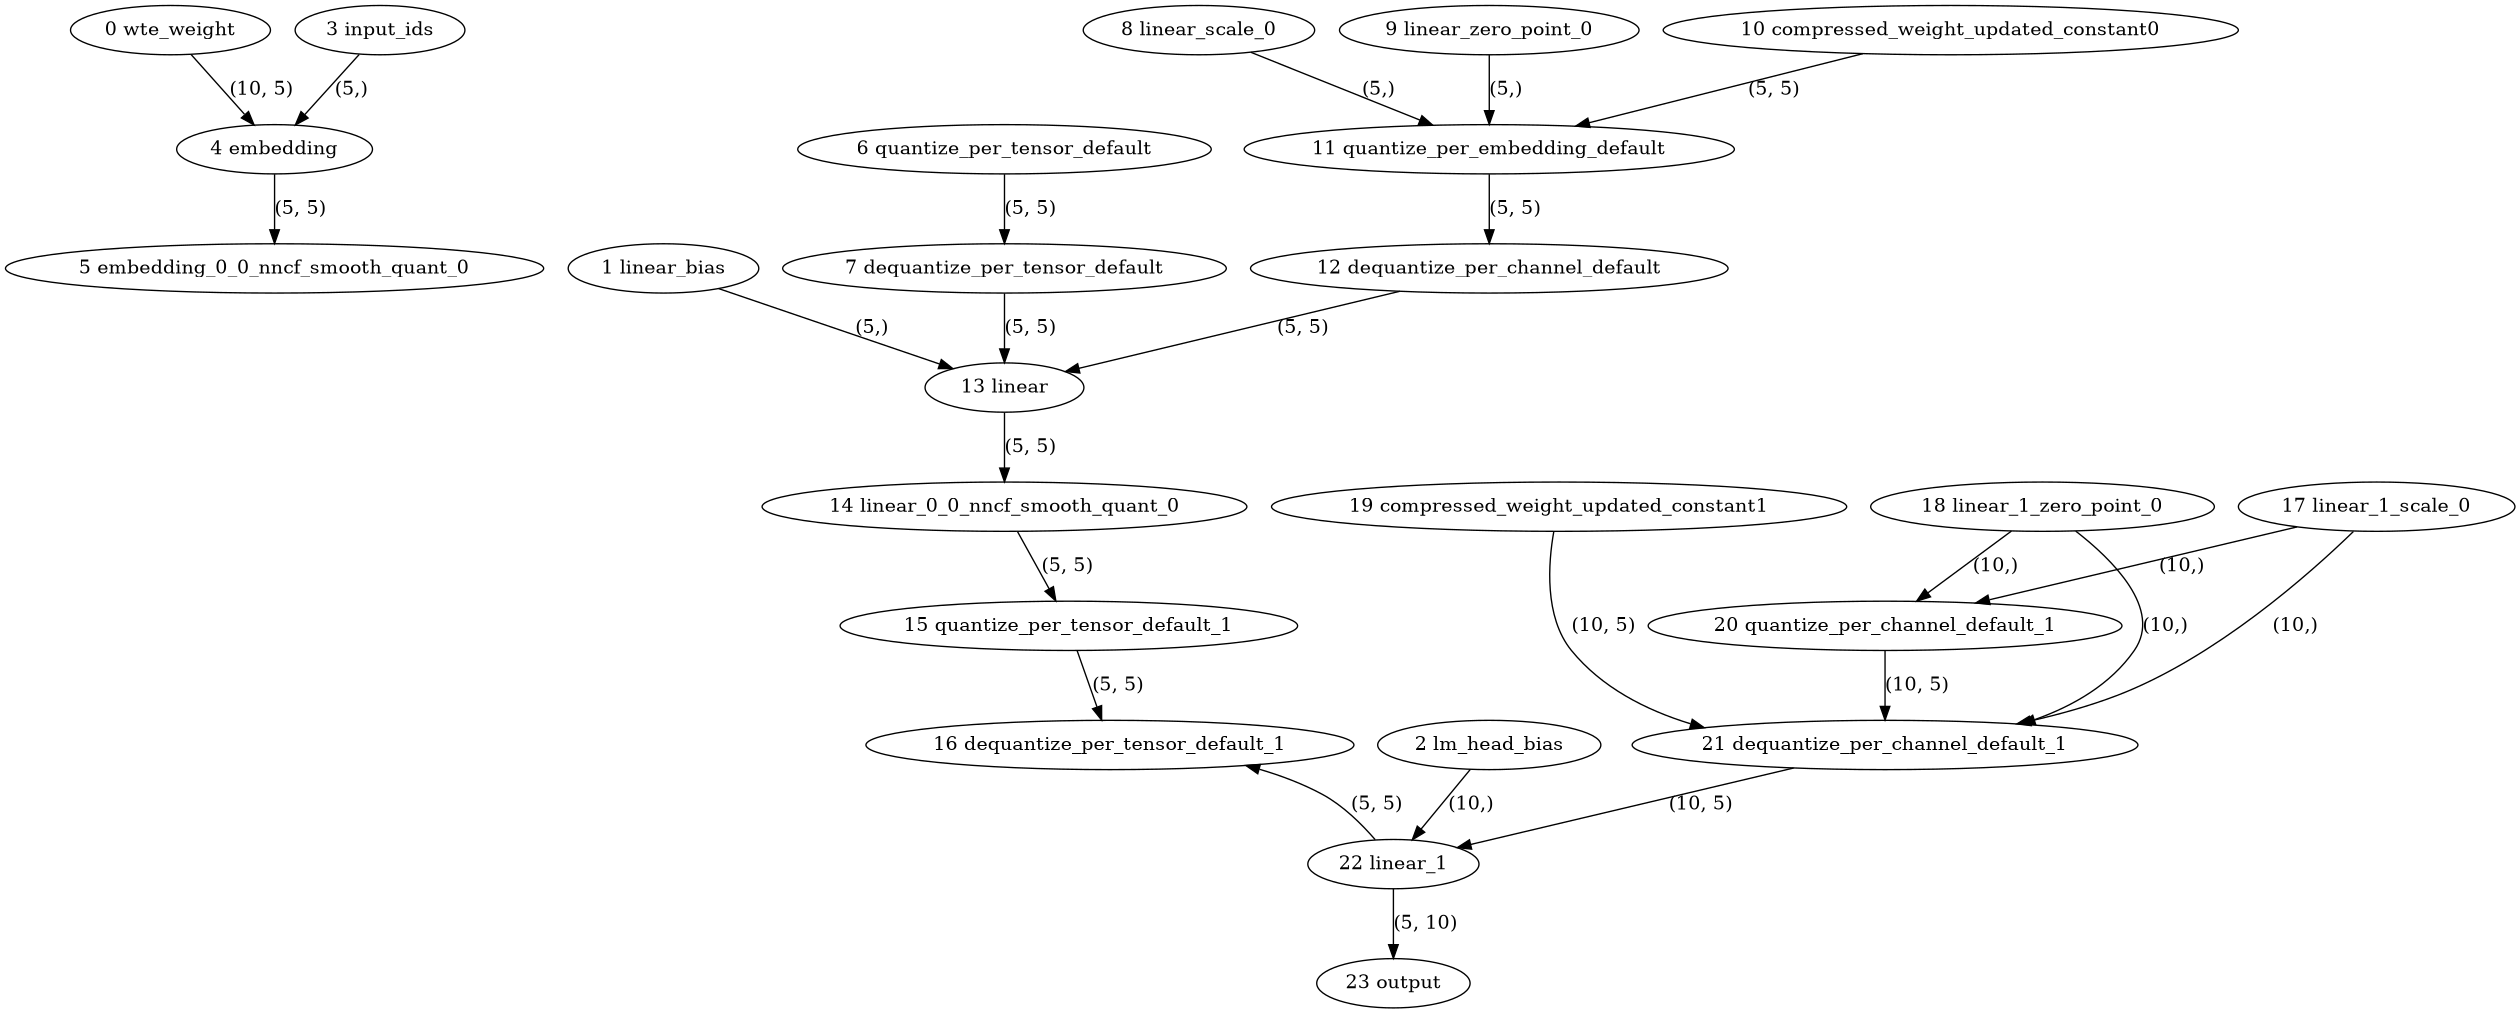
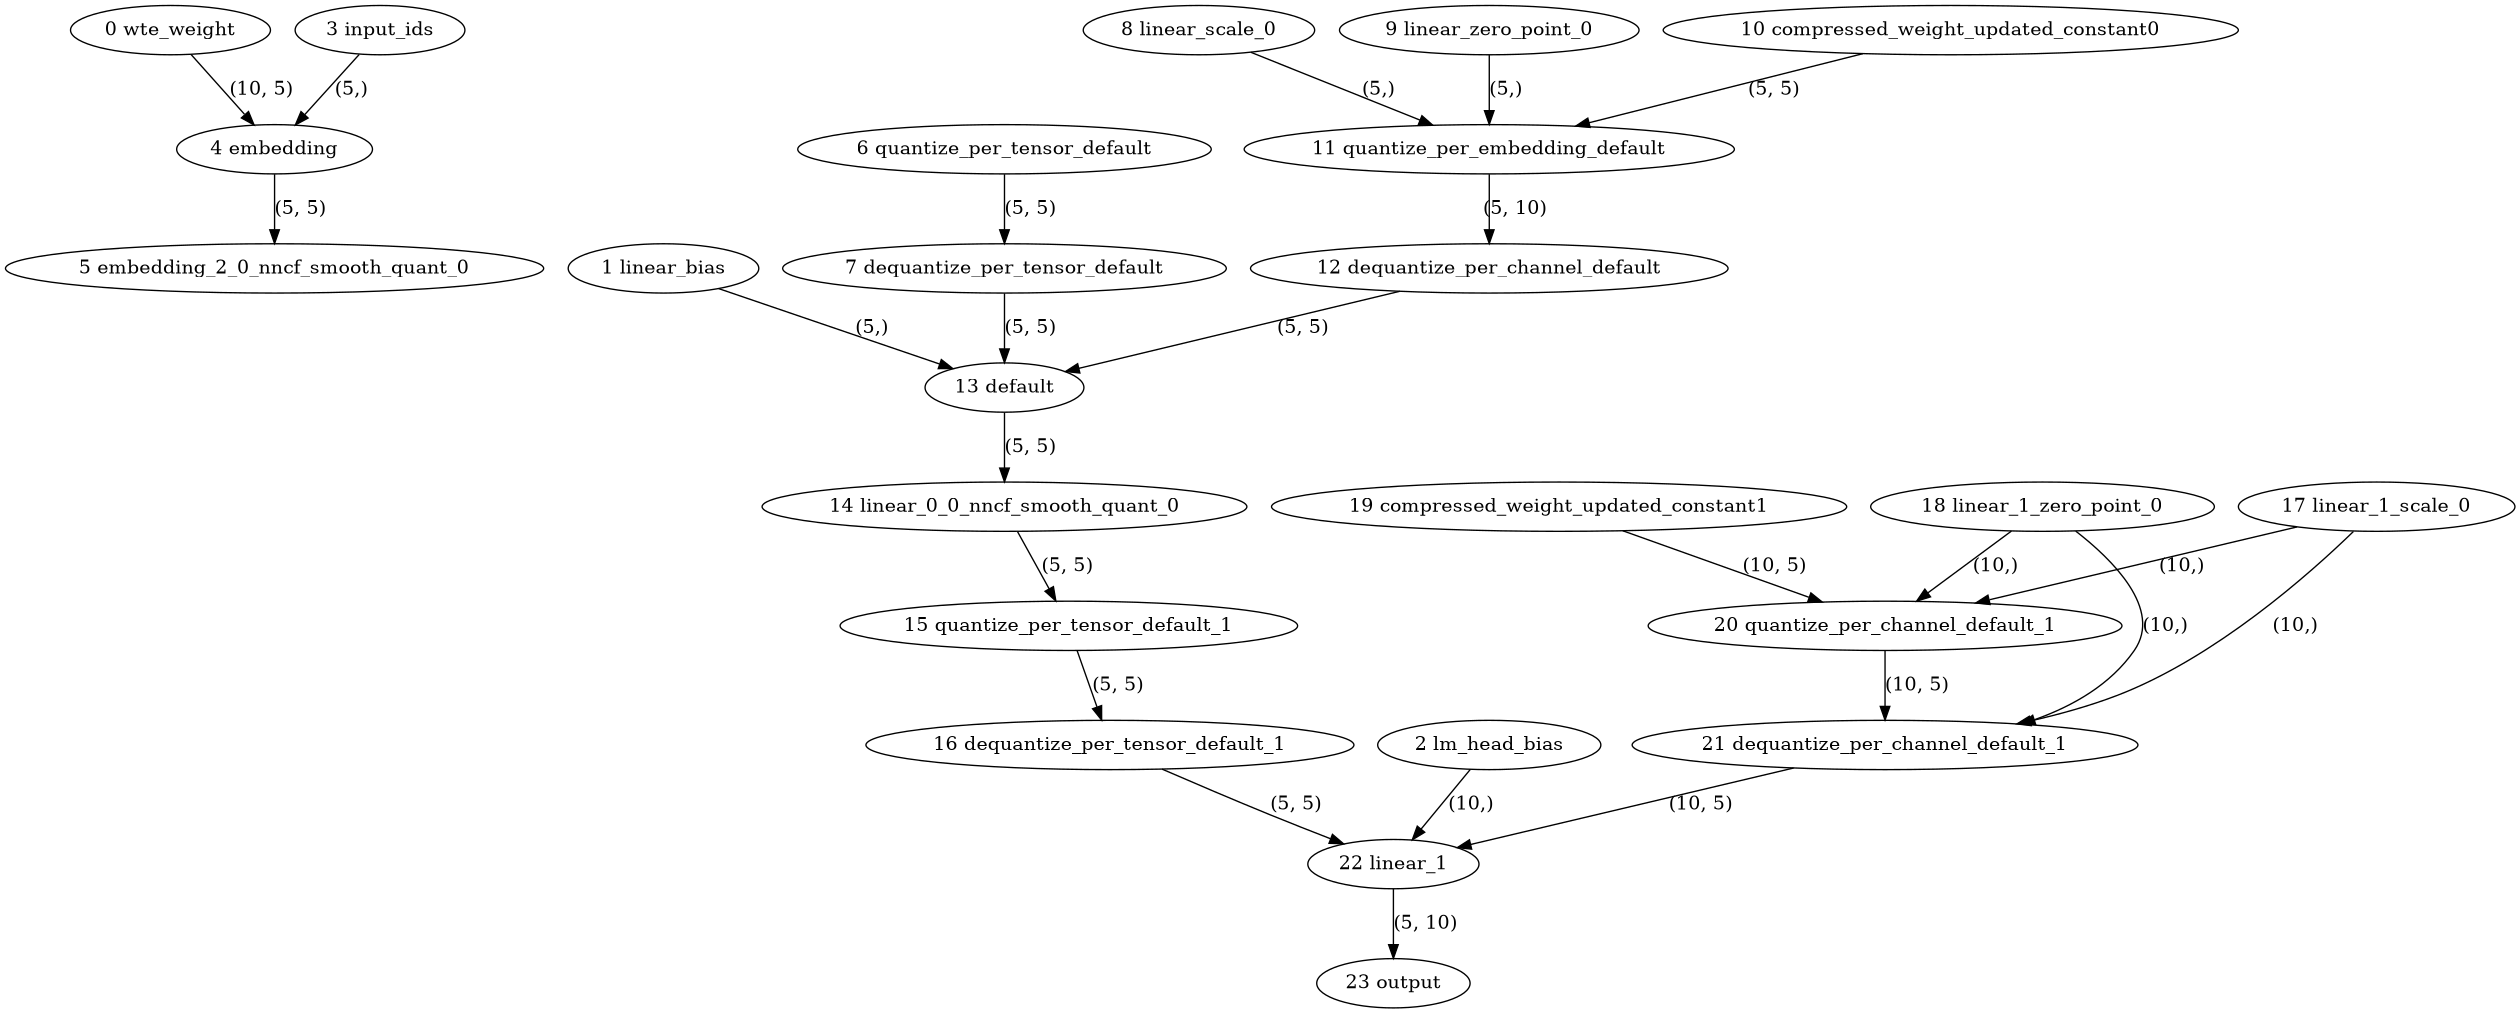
edge "11 quantize_per_embedding_default" -> "12 dequantize_per_channel_default": label "(5, 5)" -> "(5, 10)"
node "5 embedding_0_0_nncf_smooth_quant_0": label "5 embedding_0_0_nncf_smooth_quant_0" -> "5 embedding_2_0_nncf_smooth_quant_0"
node "13 linear": label "13 linear" -> "13 default"
edge "19 compressed_weight_updated_constant1" -> "21 dequantize_per_channel_default_1": now "19 compressed_weight_updated_constant1" -> "20 quantize_per_channel_default_1"
edge "22 linear_1" -> "16 dequantize_per_tensor_default_1": reversed
